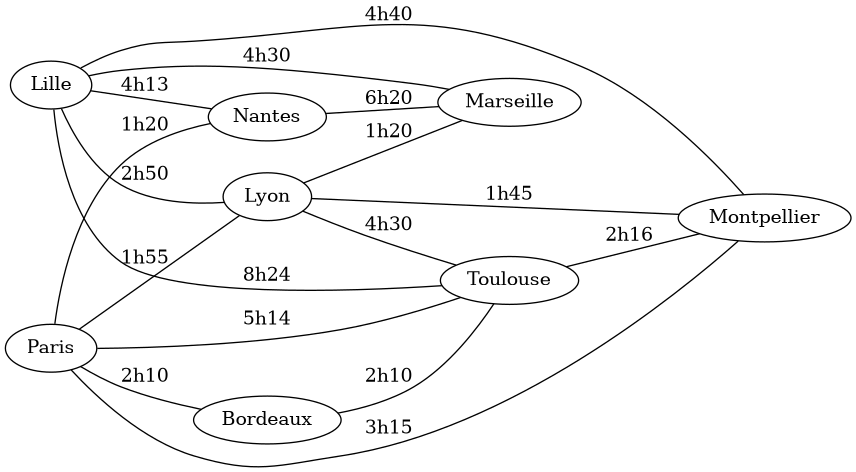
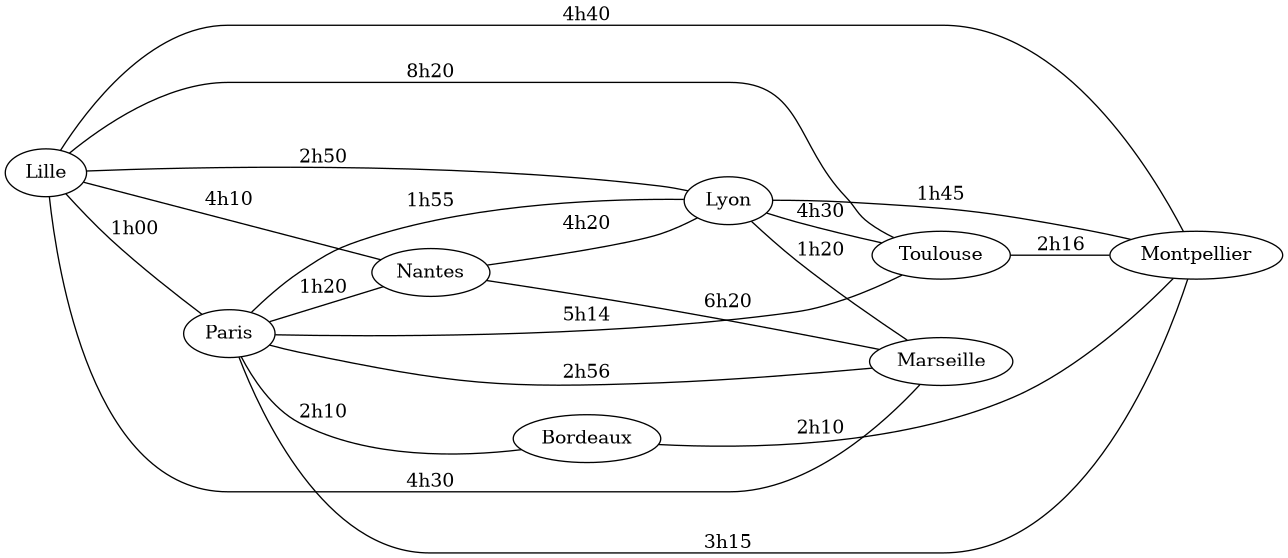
edge "Lille" -- "Nantes": label "4h13" -> "4h10"
edge "Lyon" -- "Nantes": added, label "4h20"
edge "Lille" -- "Paris": added, label "1h00"
edge "Lille" -- "Toulouse": label "8h24" -> "8h20"
edge "Toulouse" -- "Bordeaux": now "Montpellier" -- "Bordeaux"
edge "Paris" -- "Marseille": added, label "2h56"
